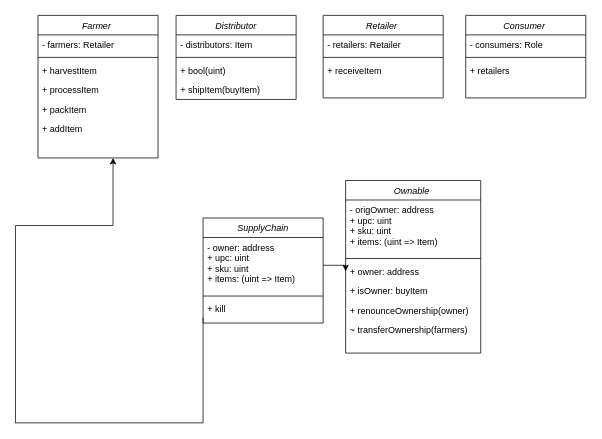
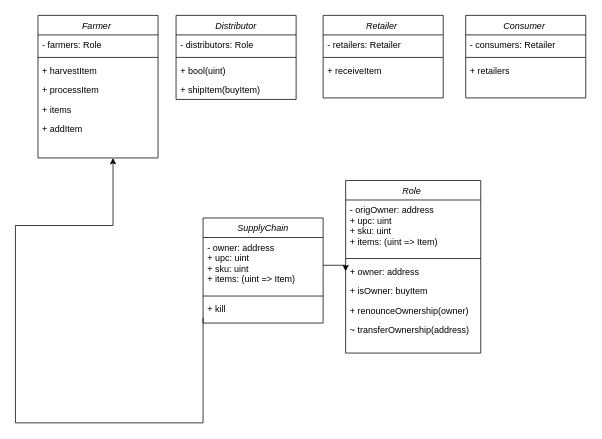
node "- farmers: Retailer": label "- farmers: Retailer" -> "- farmers: Role"
node "- distributors: Item": label "- distributors: Item" -> "- distributors: Role"
node "- consumers: Role": label "- consumers: Role" -> "- consumers: Retailer"
node "+ packItem": label "+ packItem" -> "+ items"
node "Ownable": label "Ownable" -> "Role"
node "~ transferOwnership(farmers)": label "~ transferOwnership(farmers)" -> "~ transferOwnership(address)"
